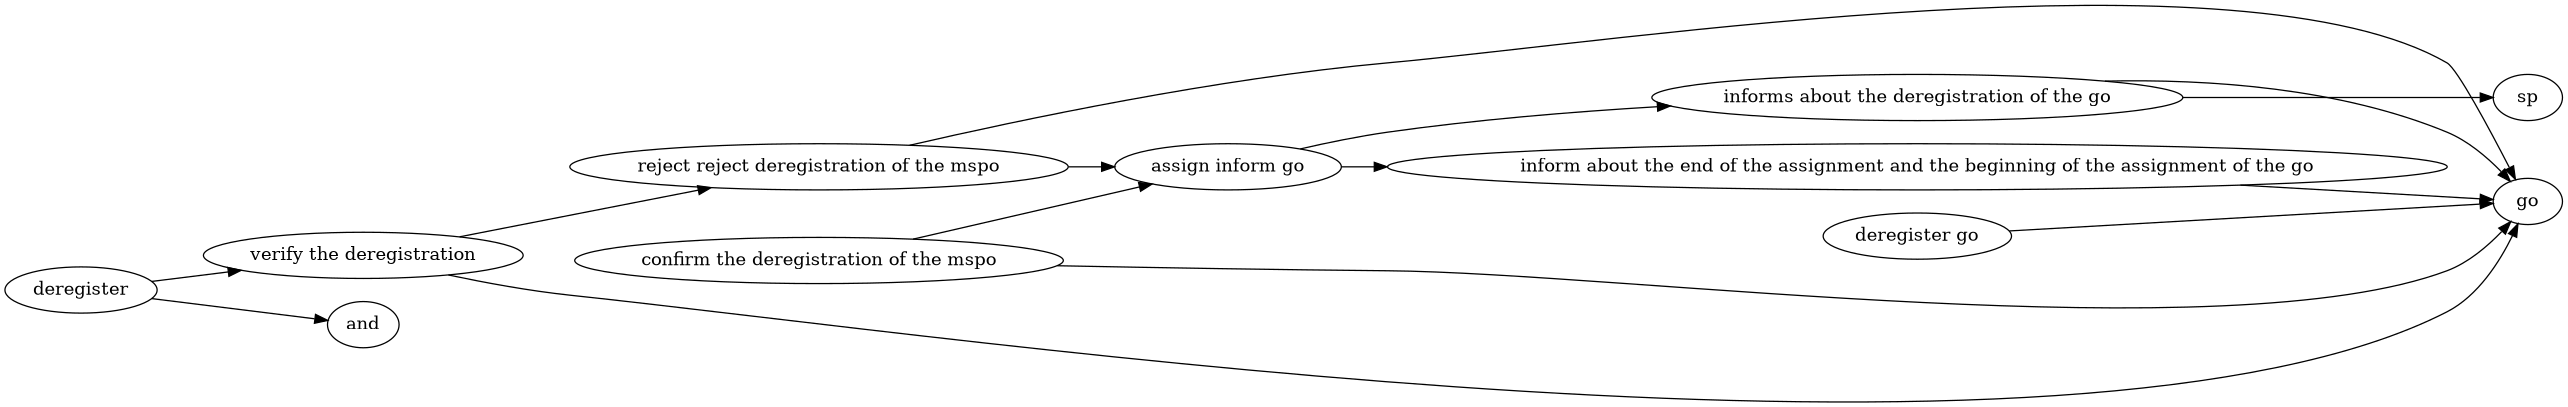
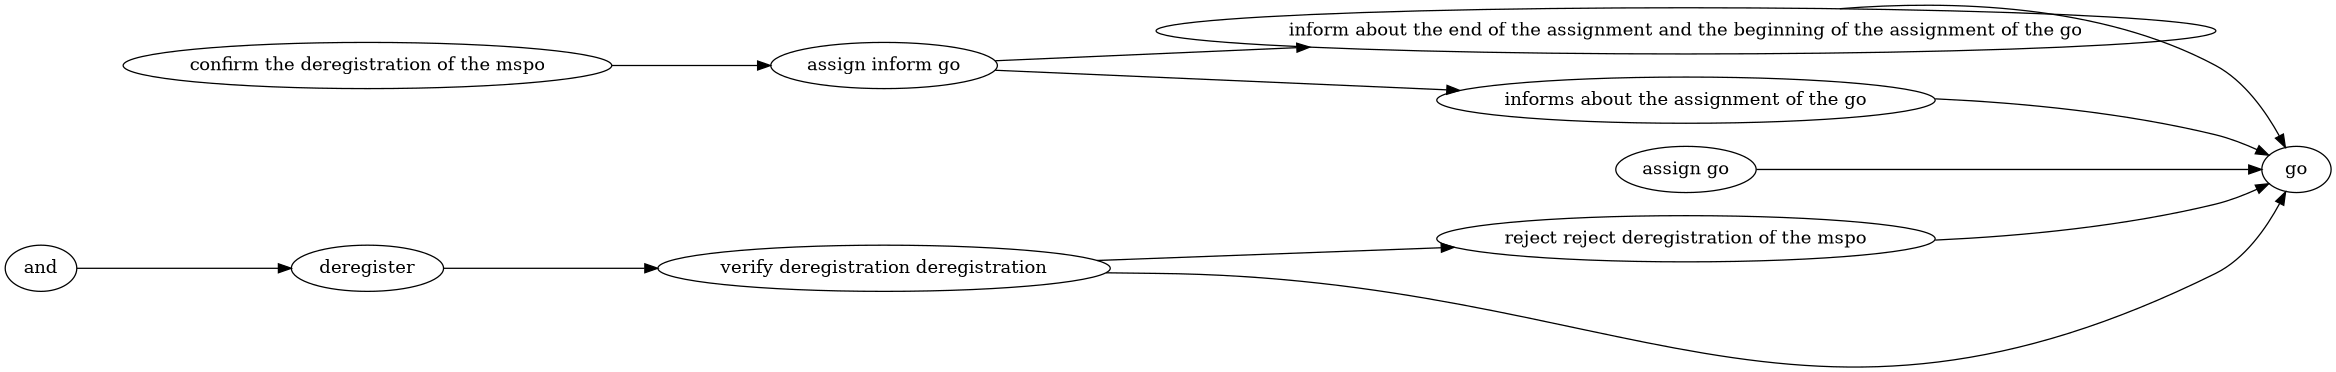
node "informs about the deregistration of the go": label "informs about the deregistration of the go" -> "informs about the assignment of the go"
node "sp": removed
edge "reject reject deregistration of the mspo" -> "assign inform go": removed
node "deregister go": label "deregister go" -> "assign go"
node "verify the deregistration": label "verify the deregistration" -> "verify deregistration deregistration"
edge "confirm the deregistration of the mspo" -> "go": removed
edge "deregister" -> "and": reversed
